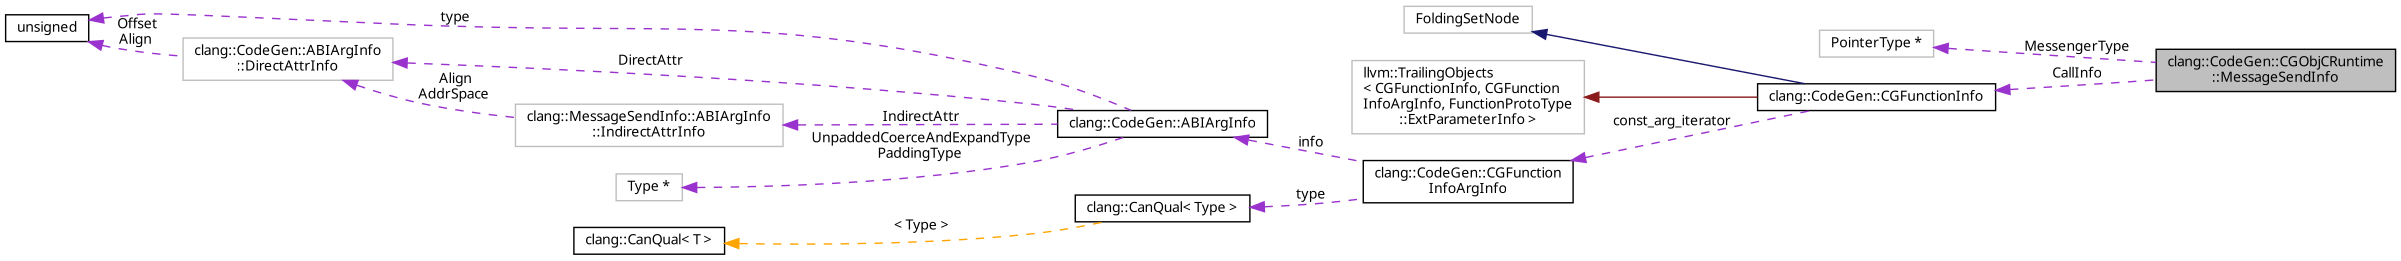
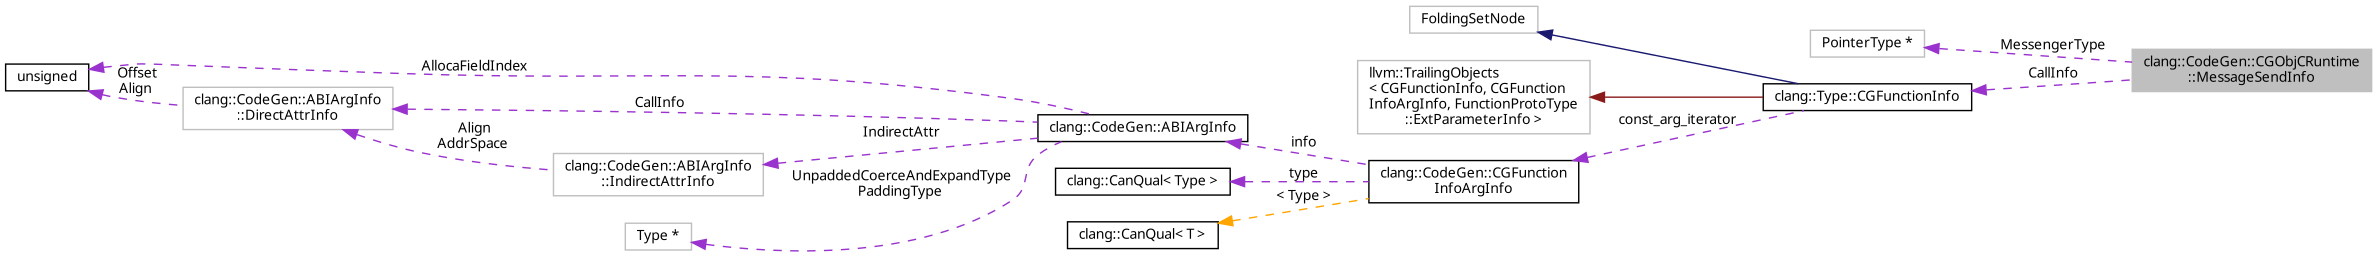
edge "clang::CodeGen::ABIArgInfo" -> "unsigned": label " type" -> " AllocaFieldIndex"
edge "clang::CodeGen::ABIArgInfo" -> "clang::CodeGen::ABIArgInfo ::DirectAttrInfo": label " DirectAttr" -> " CallInfo"
node "clang::CodeGen::CGObjCRuntime ::MessageSendInfo": color black -> grey75
node "clang::CodeGen::CGFunctionInfo": label "clang::CodeGen::CGFunctionInfo" -> "clang::Type::CGFunctionInfo"
node "clang::MessageSendInfo::ABIArgInfo ::IndirectAttrInfo": label "clang::MessageSendInfo::ABIArgInfo ::IndirectAttrInfo" -> "clang::CodeGen::ABIArgInfo ::IndirectAttrInfo"
edge "clang::CanQual< Type >" -> "clang::CanQual< T >": now "clang::CodeGen::CGFunction InfoArgInfo" -> "clang::CanQual< T >"
